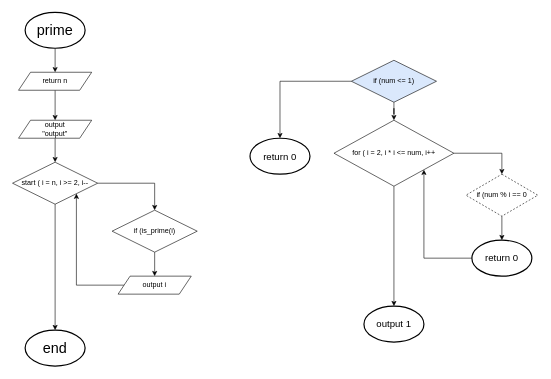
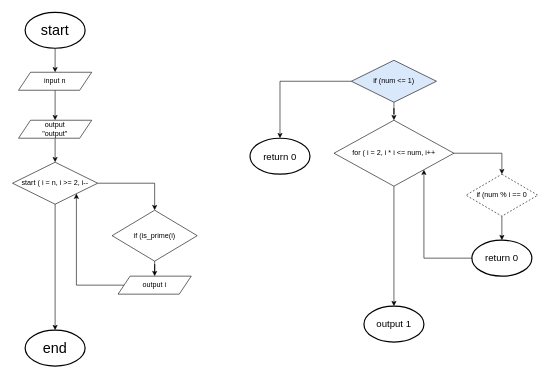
node "prime": label "prime" -> "start"
node "return n": label "return n" -> "input n"
node "if (is_prime(i)": size 85x42 -> 85x51
